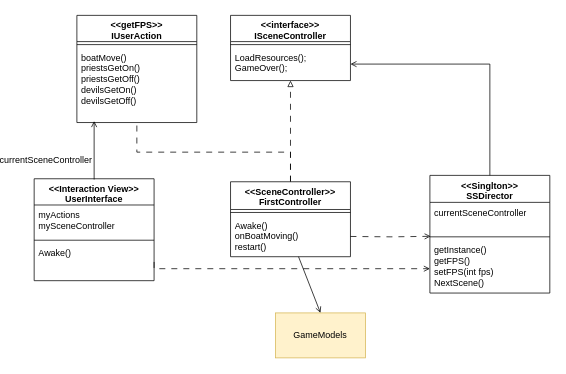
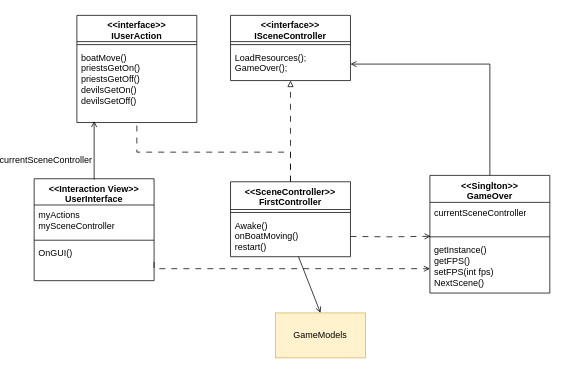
node "<<getFPS>> IUserAction": label "<<getFPS>> IUserAction" -> "<<interface>> IUserAction"
node "<<Singlton>> SSDirector": label "<<Singlton>> SSDirector" -> "<<Singlton>> GameOver"
node "Awake()": label "Awake()" -> "OnGUI()"
